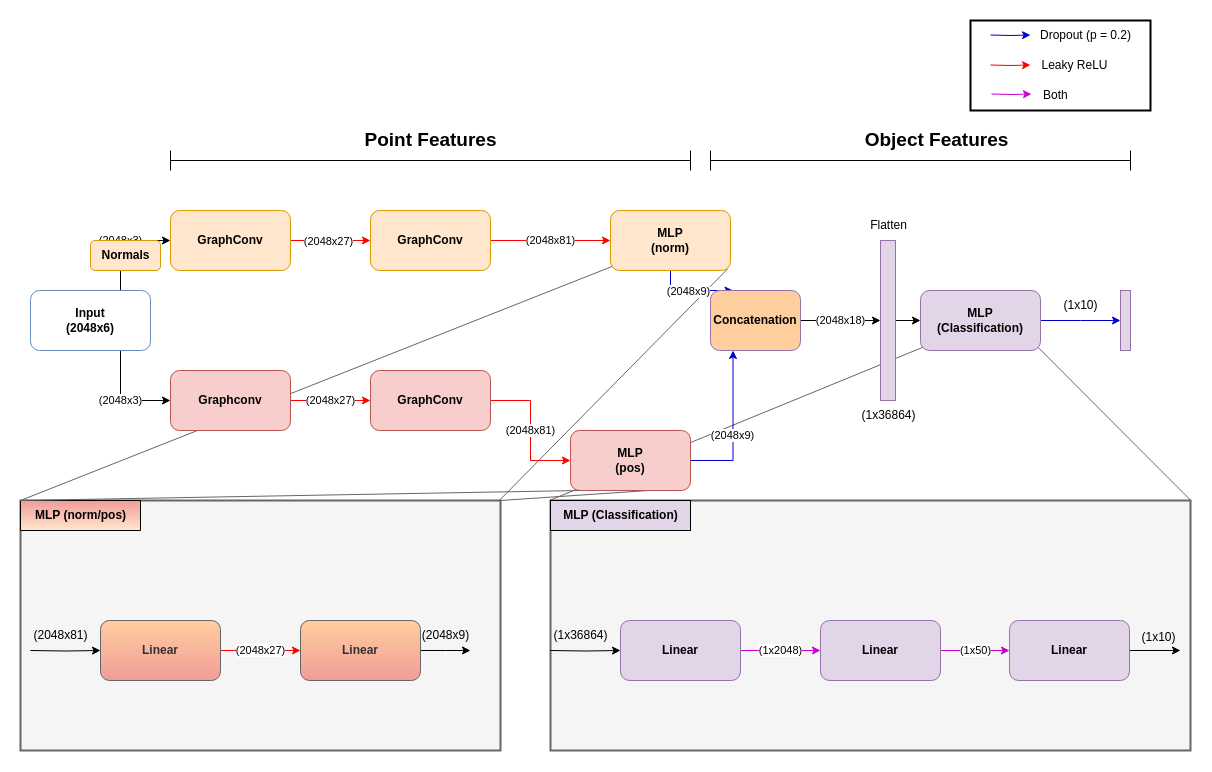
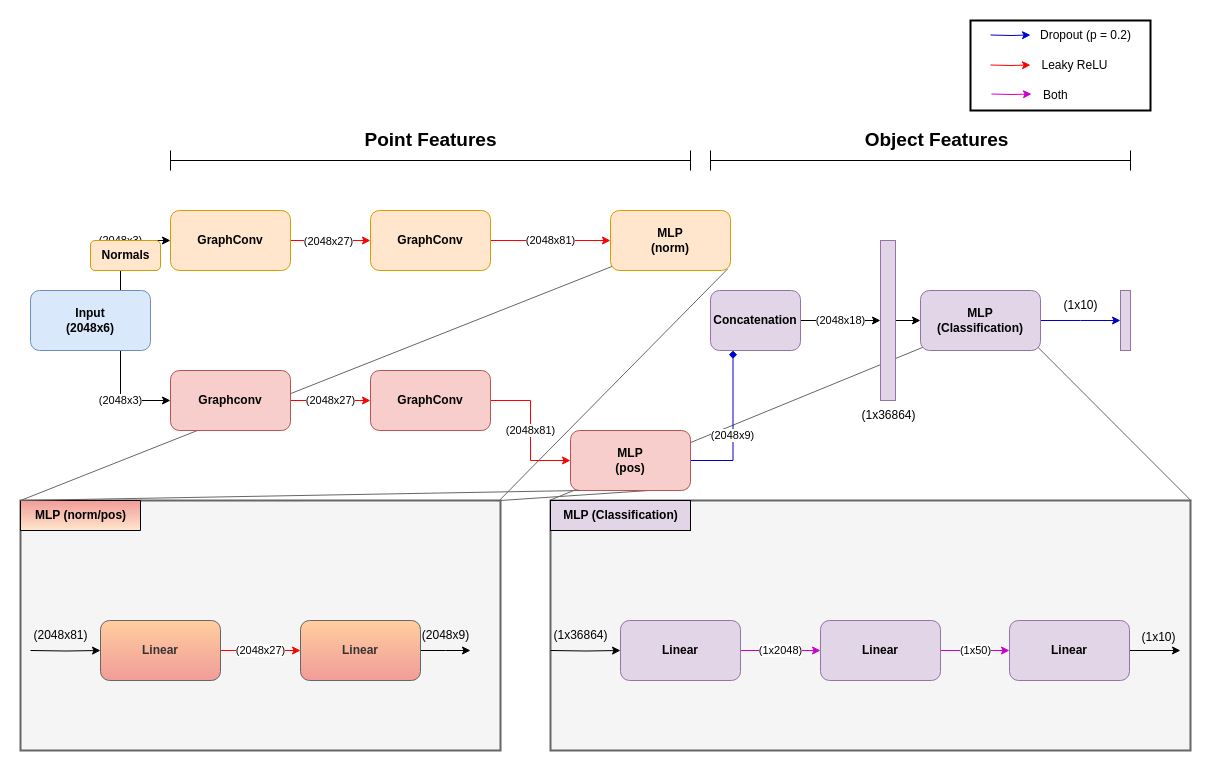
node "Flatten": removed
edge "MLP (norm)" -> "Concatenation": removed, label "(2048x9)"
node "Input (2048x6)": fillcolor #ffffff -> #dae8fc
node "Concatenation": fillcolor #ffce9f -> #e1d5e7
edge "MLP (pos)" -> "Concatenation": arrowhead classic -> diamond
